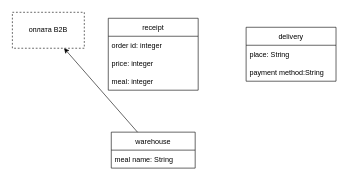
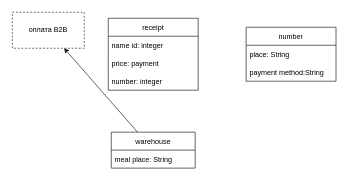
node "delivery": label "delivery" -> "number"
node "order id: integer": label "order id: integer" -> "name id: integer"
node "price: integer": label "price: integer" -> "price: payment"
node "meal: integer": label "meal: integer" -> "number: integer"
node "meal name: String": label "meal name: String" -> "meal place: String"
